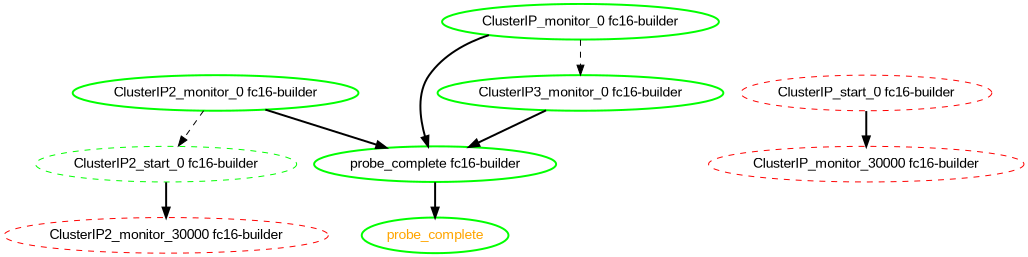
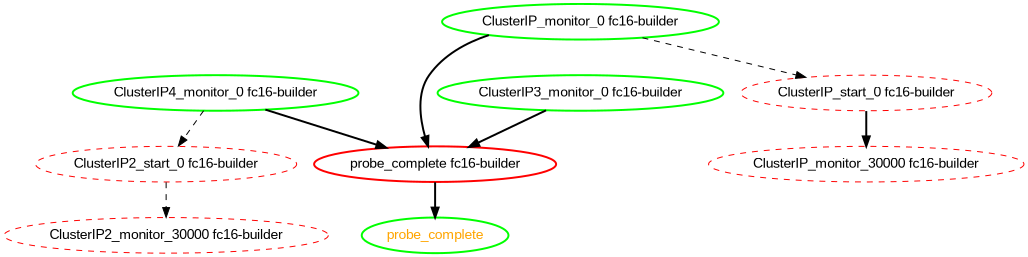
edge "ClusterIP_monitor_0 fc16-builder" -> "ClusterIP3_monitor_0 fc16-builder": now "ClusterIP_monitor_0 fc16-builder" -> "ClusterIP_start_0 fc16-builder"
node "ClusterIP2_monitor_0 fc16-builder": label "ClusterIP2_monitor_0 fc16-builder" -> "ClusterIP4_monitor_0 fc16-builder"
node "ClusterIP2_start_0 fc16-builder": color green -> red
node "probe_complete fc16-builder": color green -> red
edge "ClusterIP2_start_0 fc16-builder" -> "ClusterIP2_monitor_30000 fc16-builder": style bold -> dashed
